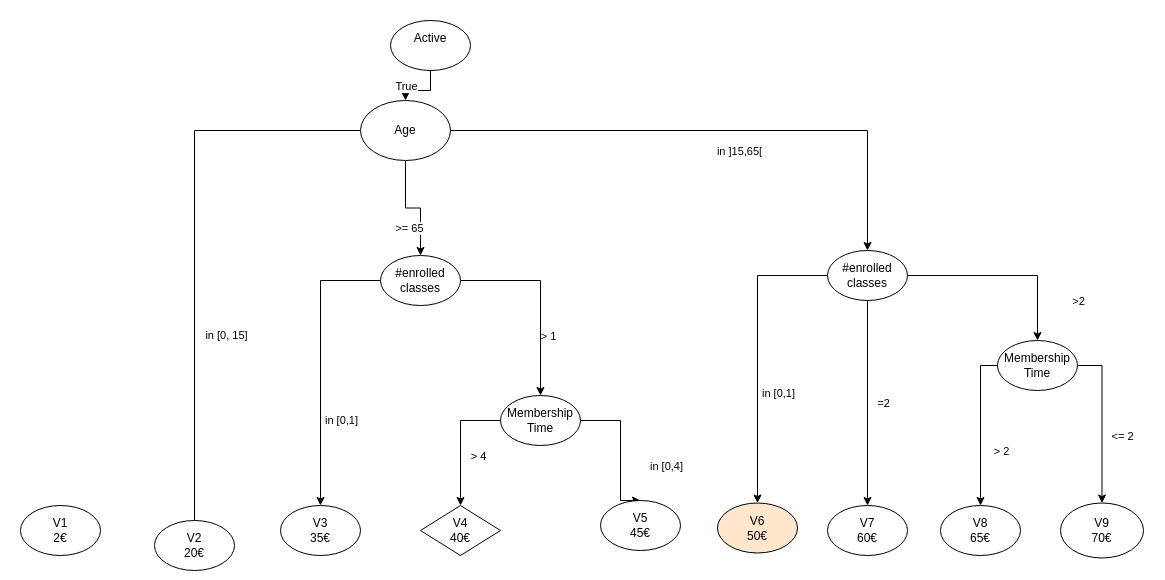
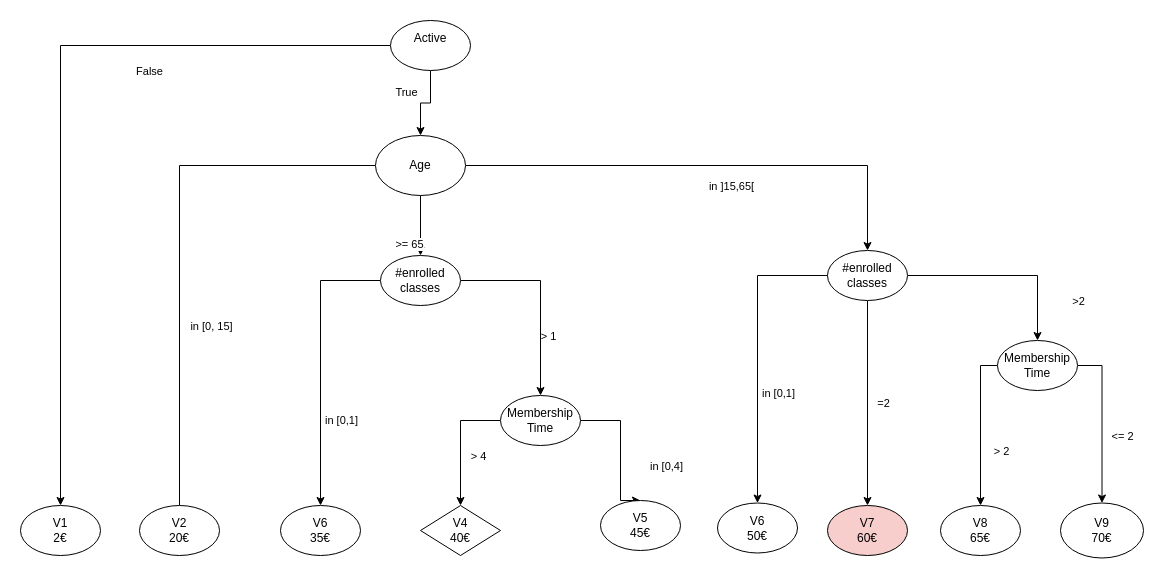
edge "Active" -> "V1 2€": added, label "False"
node "Age": moved (406, 131) -> (421, 166)
node "V6 50€": fillcolor #ffe6cc -> #ffffff
node "V3 35€": label "V3 35€" -> "V6 35€"
node "V7 60€": fillcolor #ffffff -> #f8cecc
node "V2 20€": moved (195, 546) -> (180, 531)
